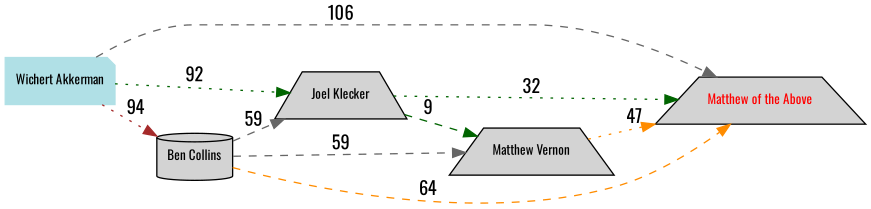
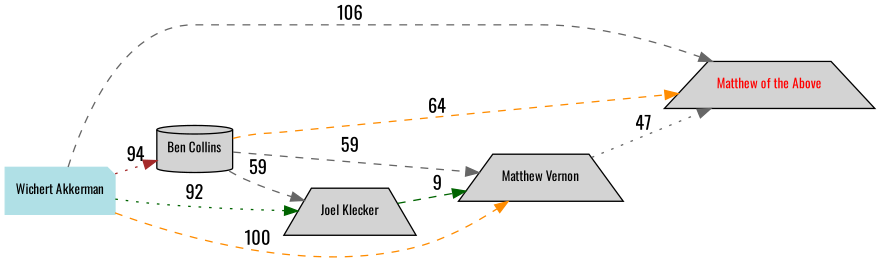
edge "Joel Klecker" -> "Matthew of the Above": removed, label "32"
edge "Matthew Vernon" -> "Matthew of the Above": color darkorange -> gray40
edge "Wichert Akkerman" -> "Matthew Vernon": added, label "100"
